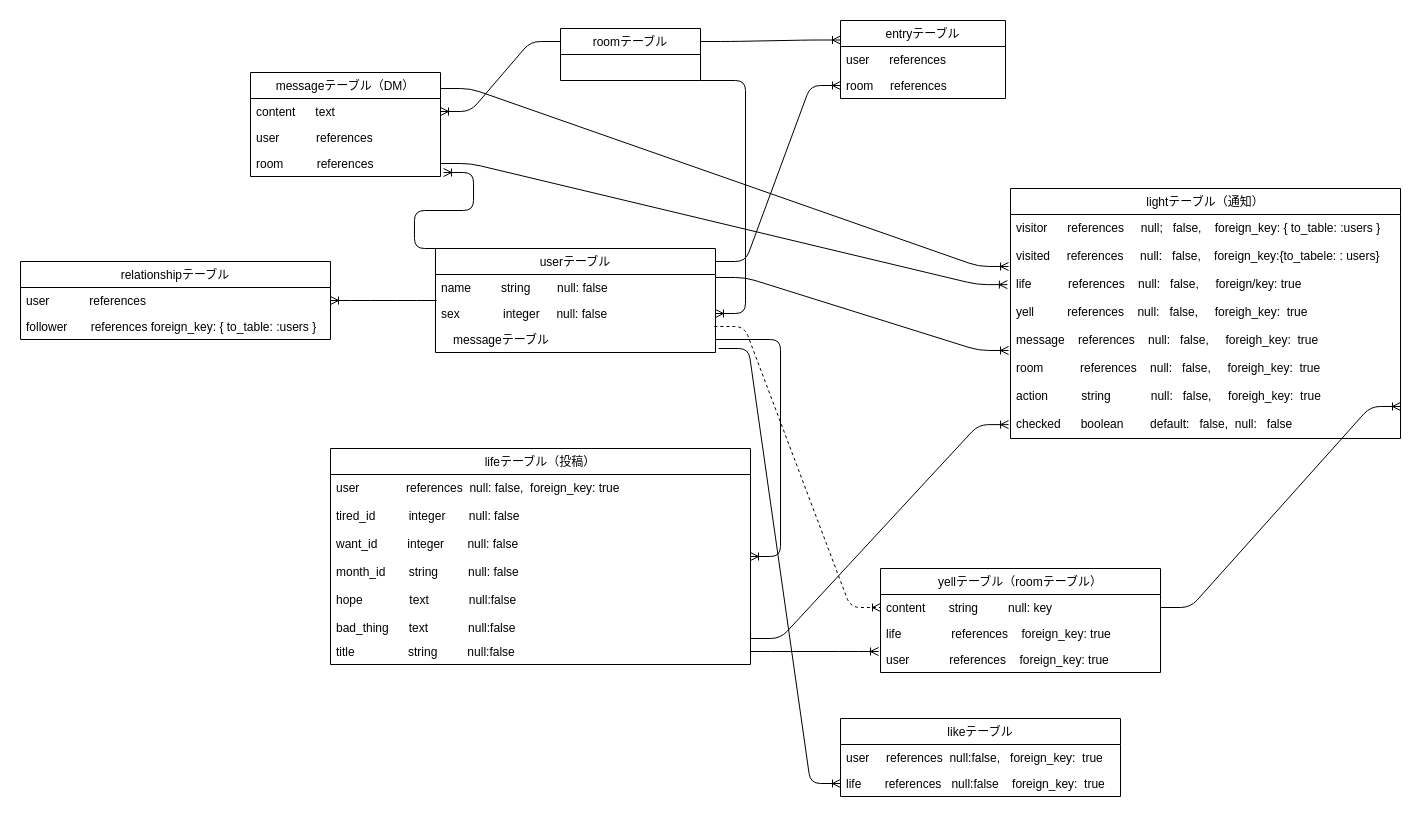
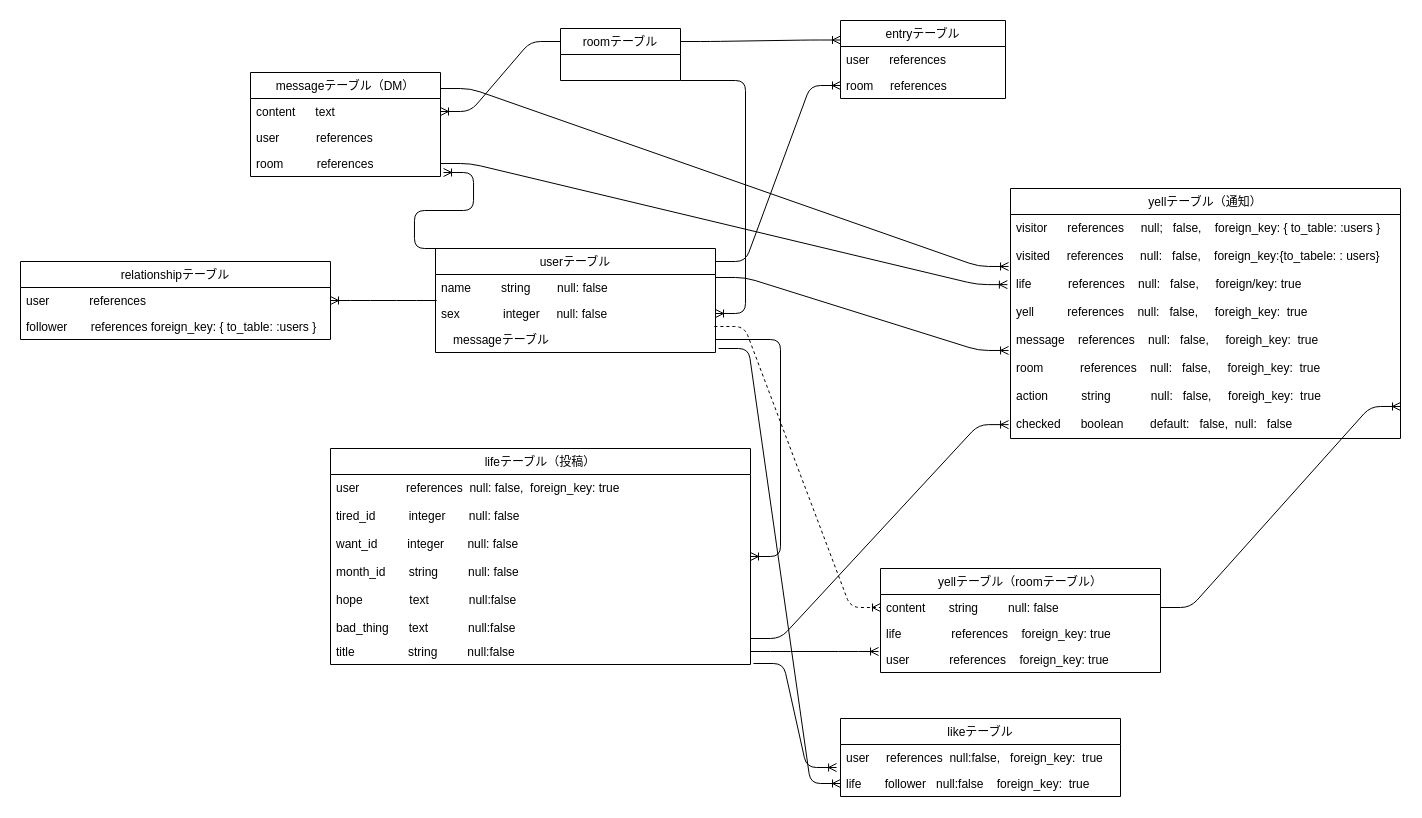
node "roomテーブル": size 140x52 -> 120x52
node "lightテーブル（通知）": label "lightテーブル（通知）" -> "yellテーブル（通知）"
node "content string null: key": label "content string null: key" -> "content string null: false"
edge "title string null:false" -> "user references null:false, foreign_key: true": added
node "life references null:false foreign_key: true": label "life references null:false foreign_key: true" -> "life follower null:false foreign_key: true"
